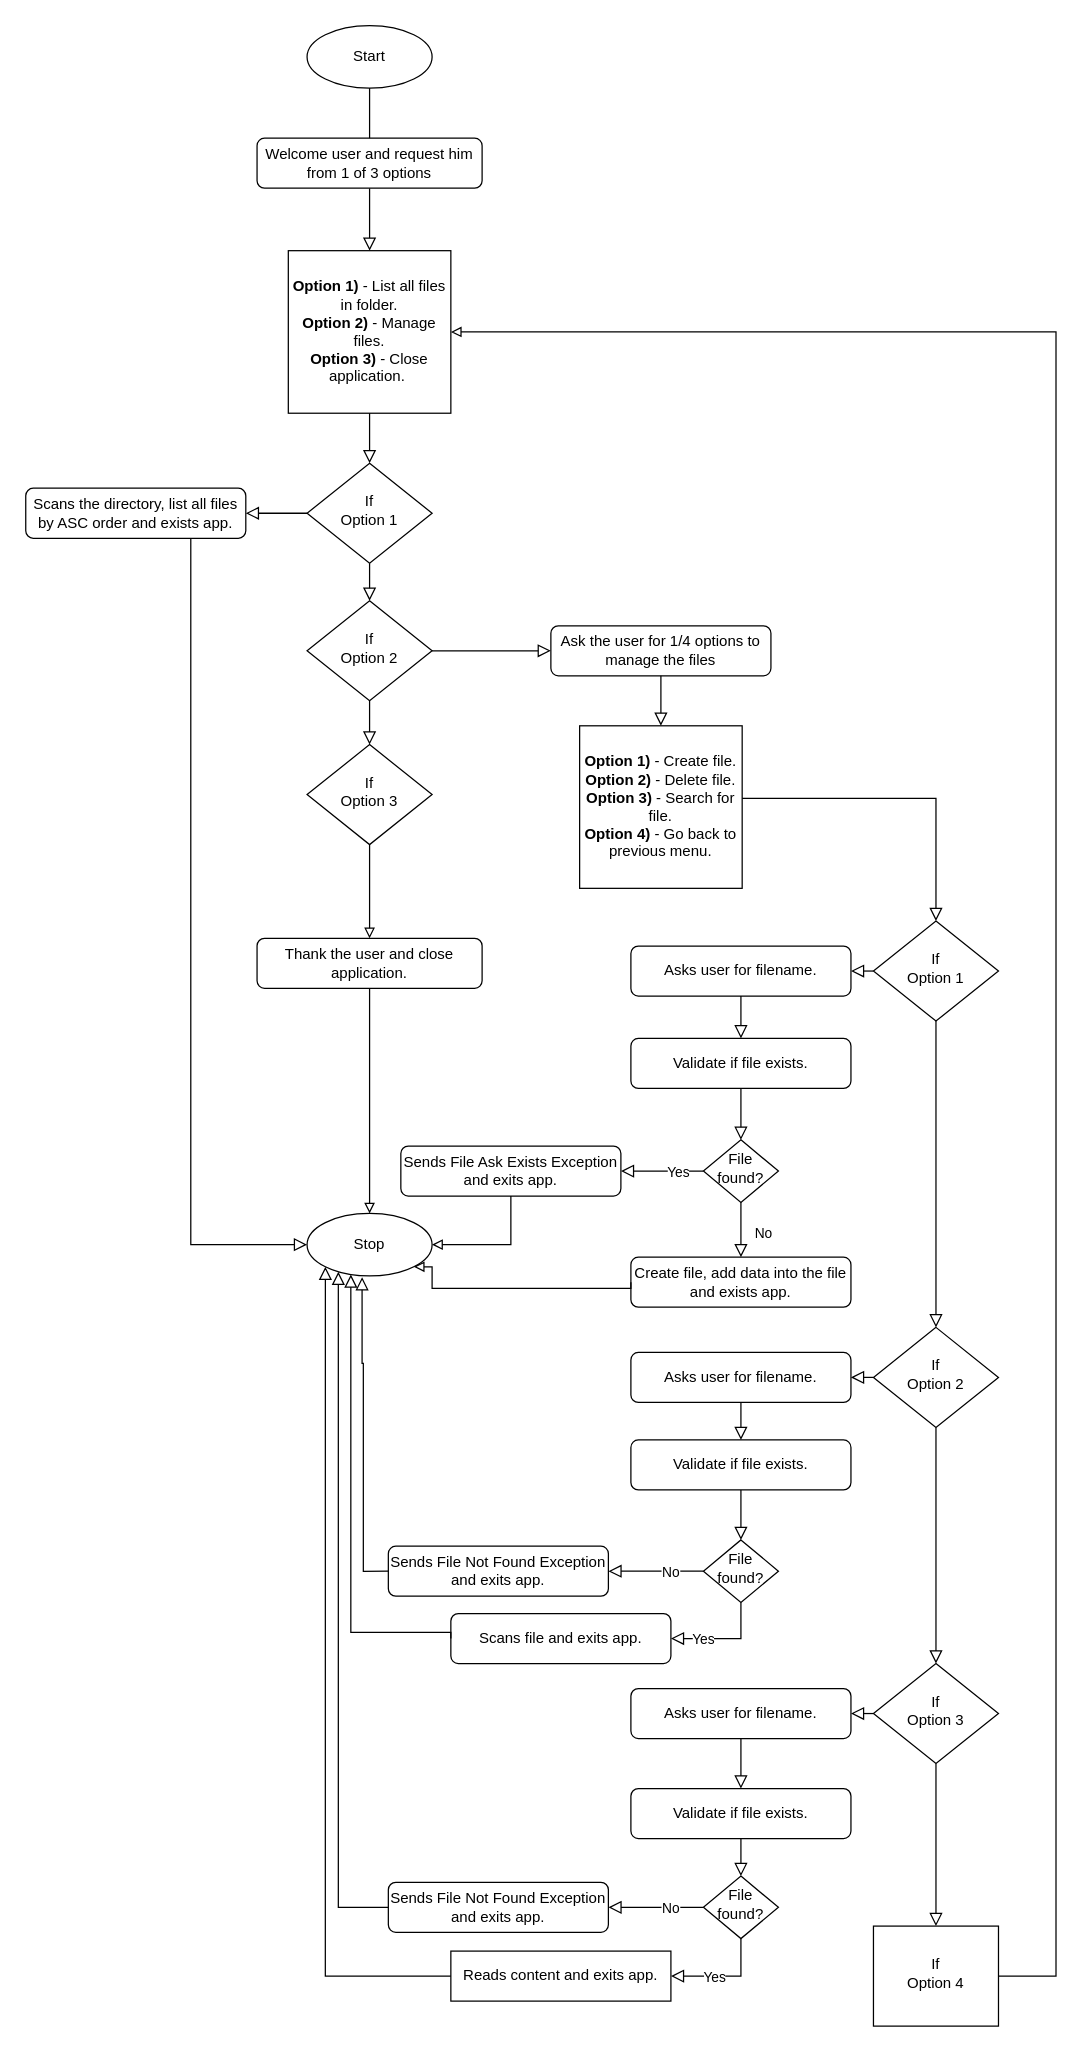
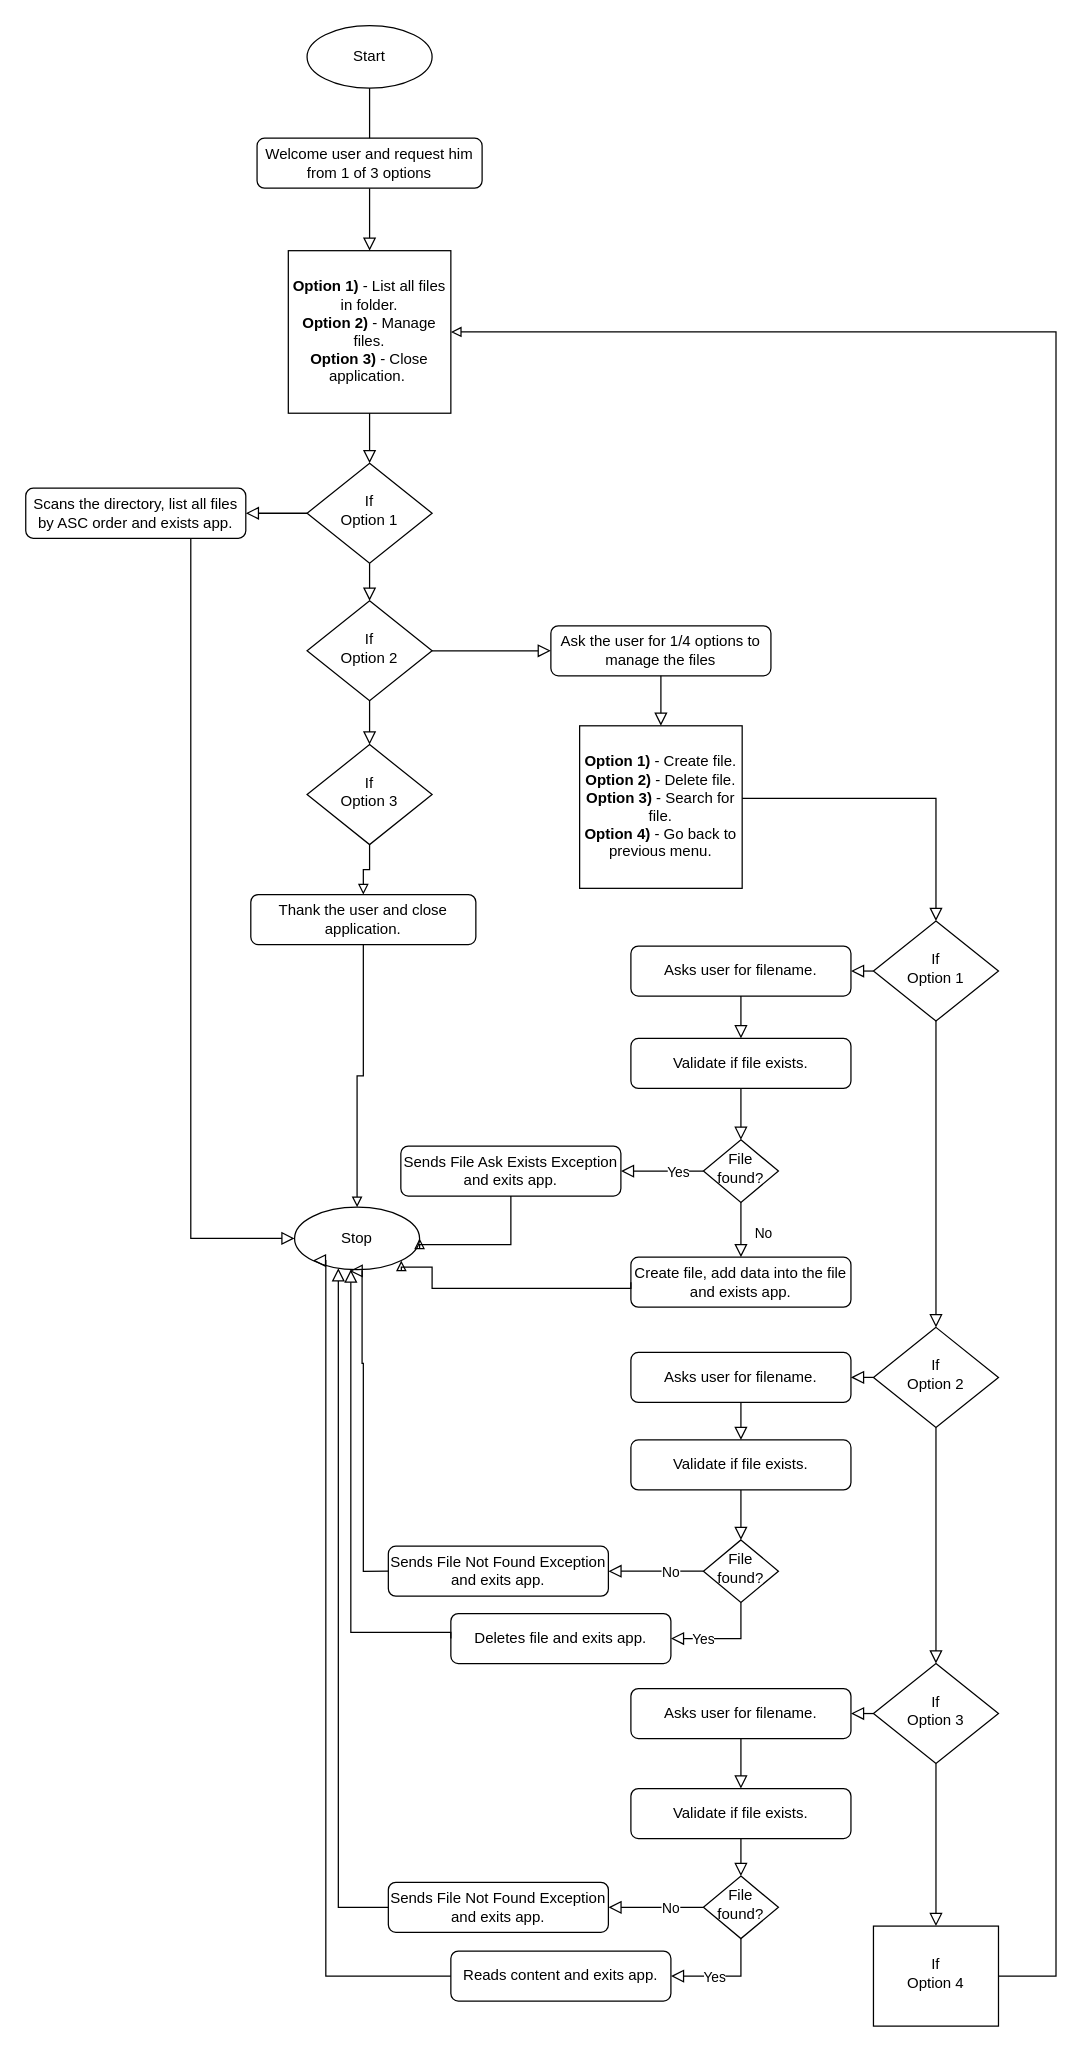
node "Thank the user and close application.": moved (369, 963) -> (363, 919)
node "Stop": moved (369, 1244) -> (357, 1238)
node "Scans file and exits app.": label "Scans file and exits app." -> "Deletes file and exits app."
node "Reads content and exits app.": shape rectangle -> rounded rectangle
